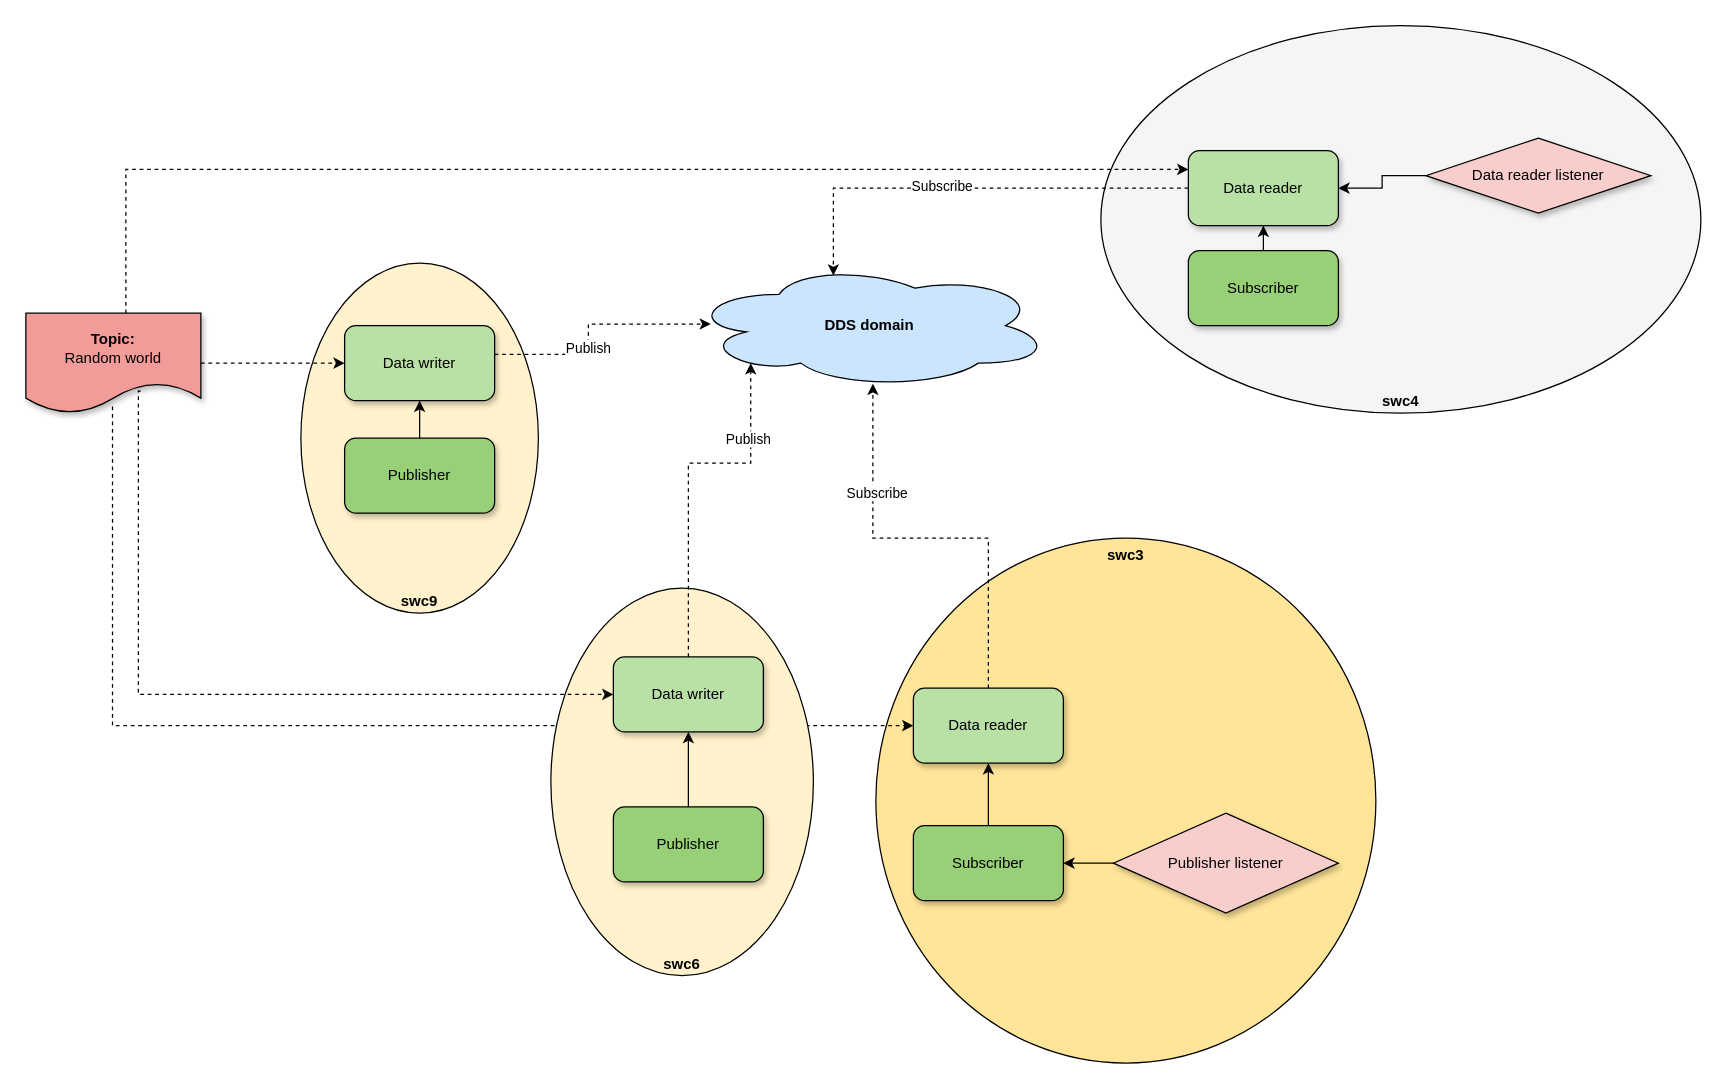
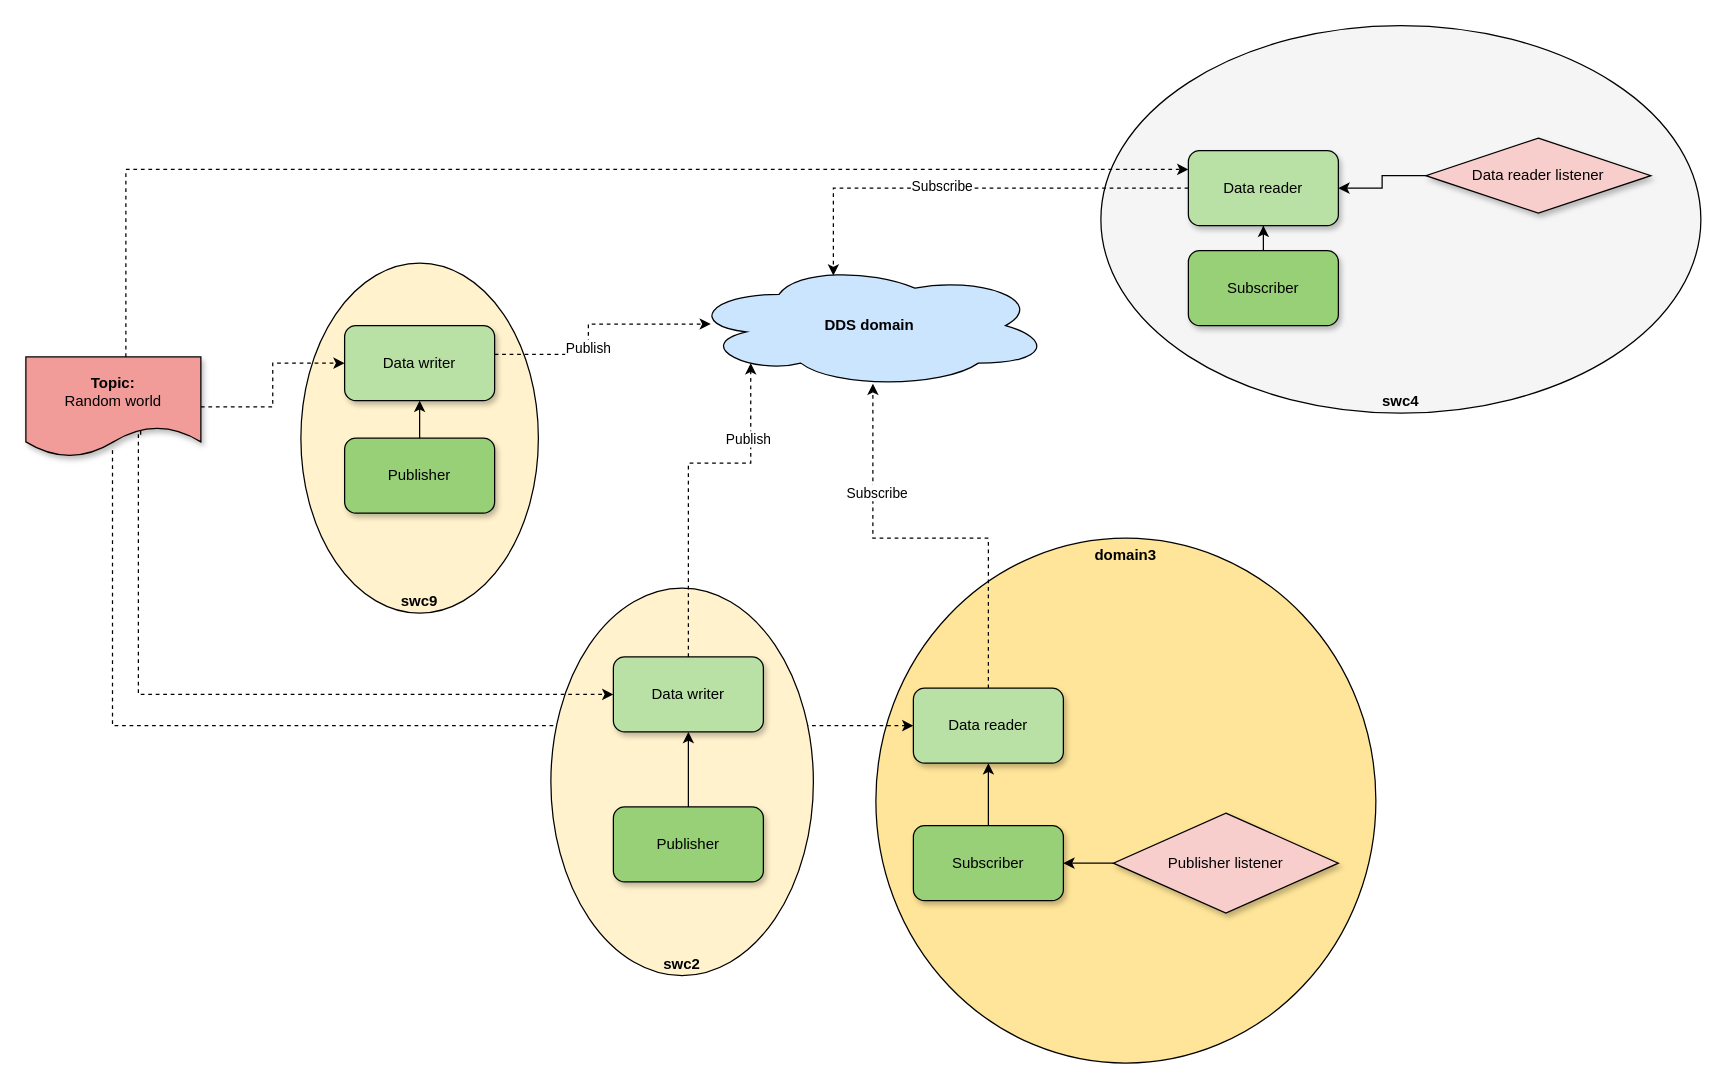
node "Topic: Random world": moved (113, 363) -> (113, 407)
node "swc3": label "swc3" -> "domain3"
node "swc6": label "swc6" -> "swc2"
